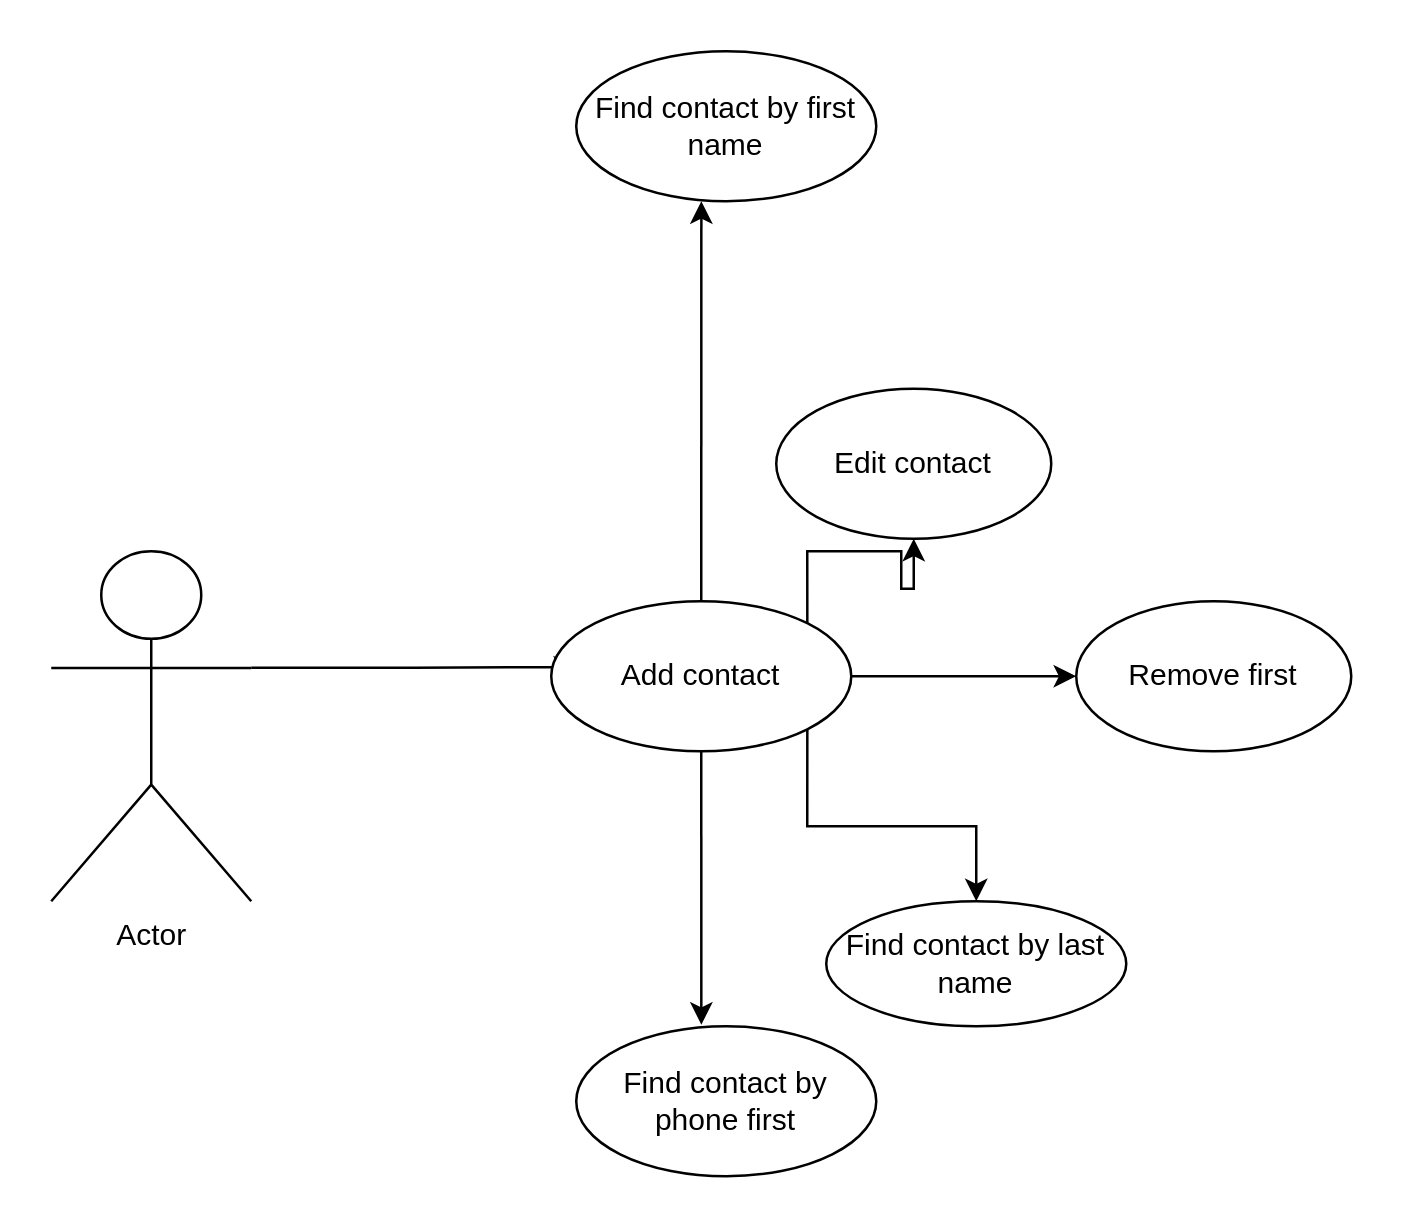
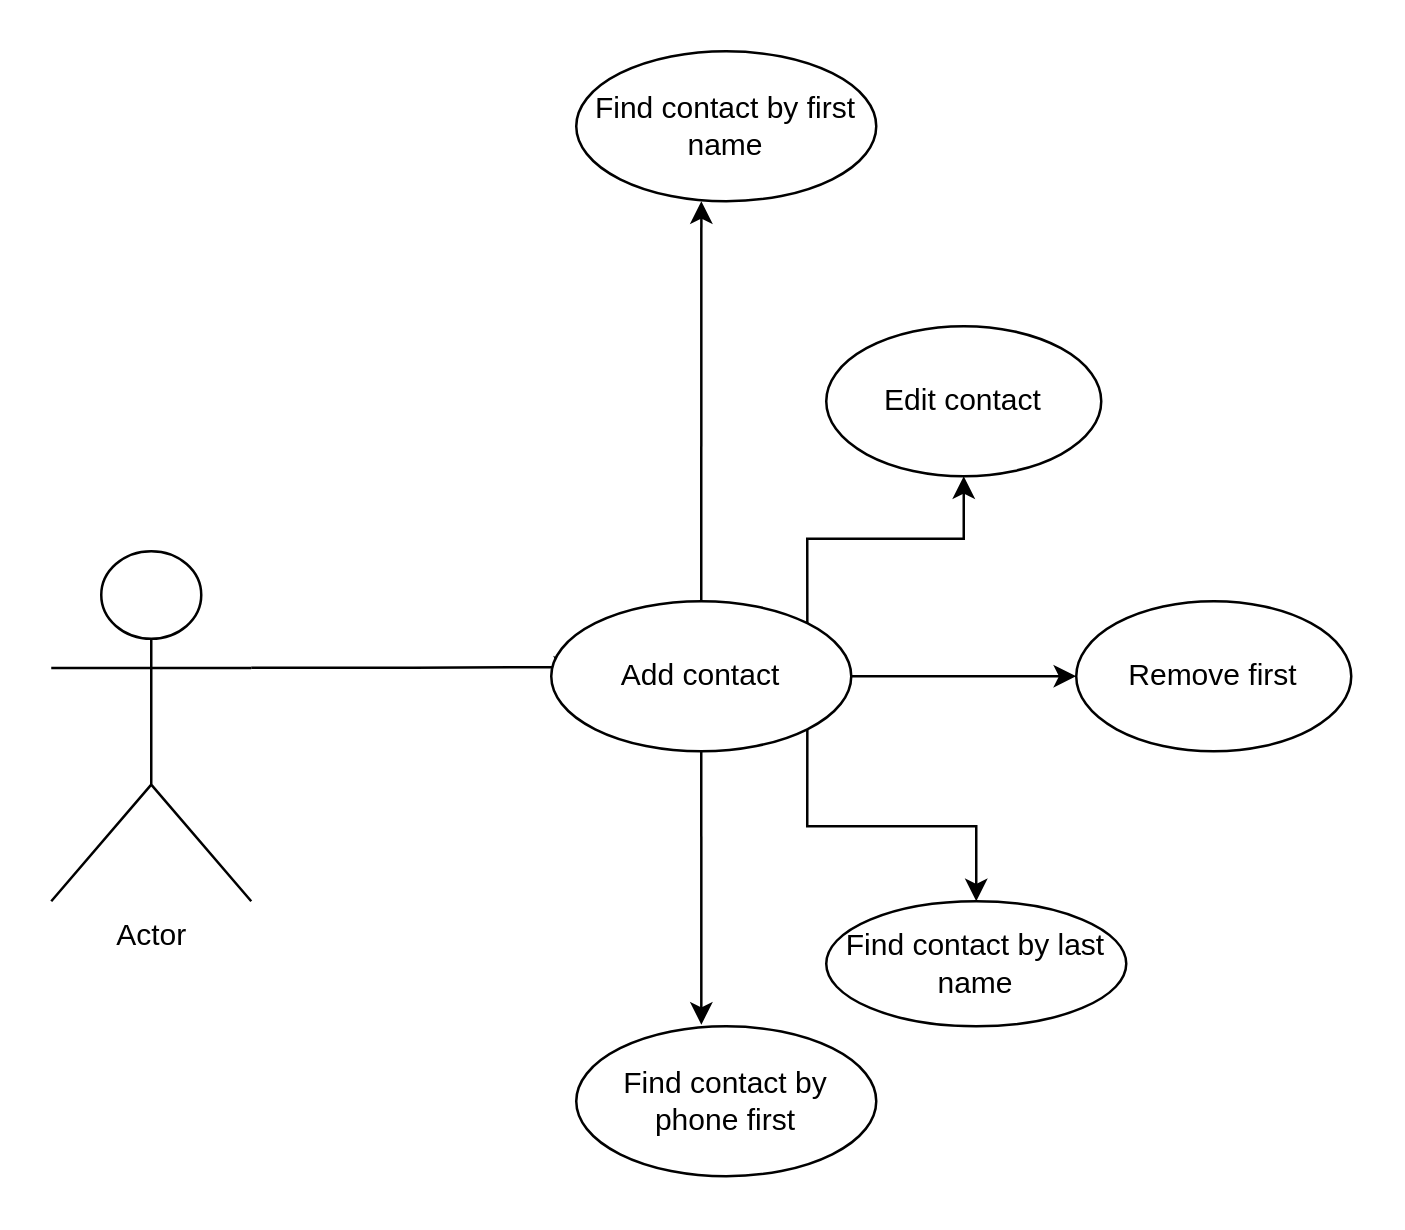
node "Edit contact": moved (914, 464) -> (964, 401)
